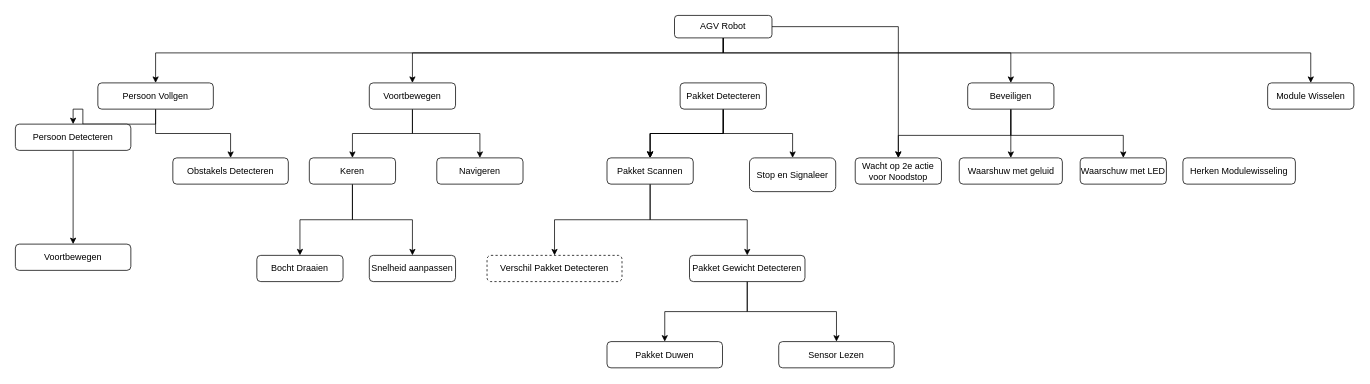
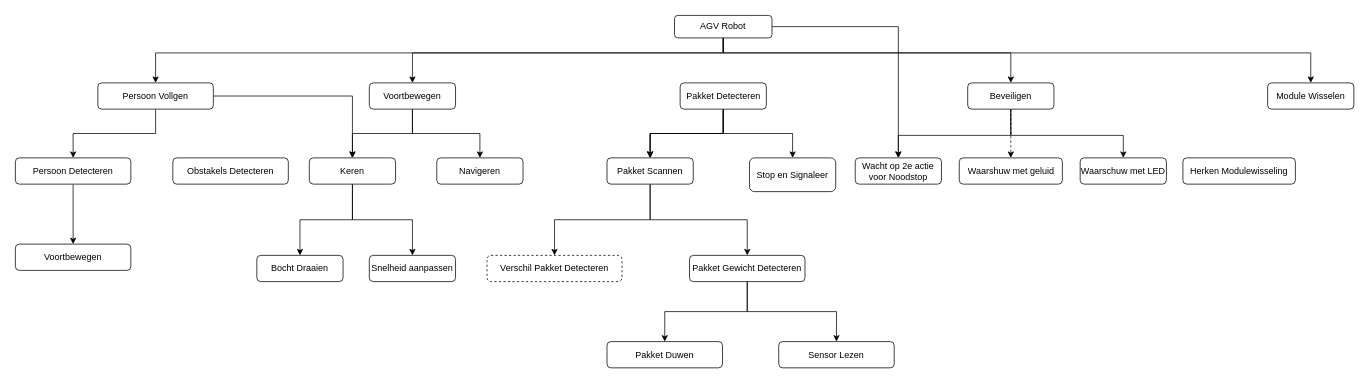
edge "Persoon Vollgen" -> "Obstakels Detecteren": now "Persoon Vollgen" -> "Keren"
node "Persoon Detecteren": moved (73, 137) -> (73, 171)
edge "Beveiligen" -> "Waarshuw met geluid": style solid -> dashed
